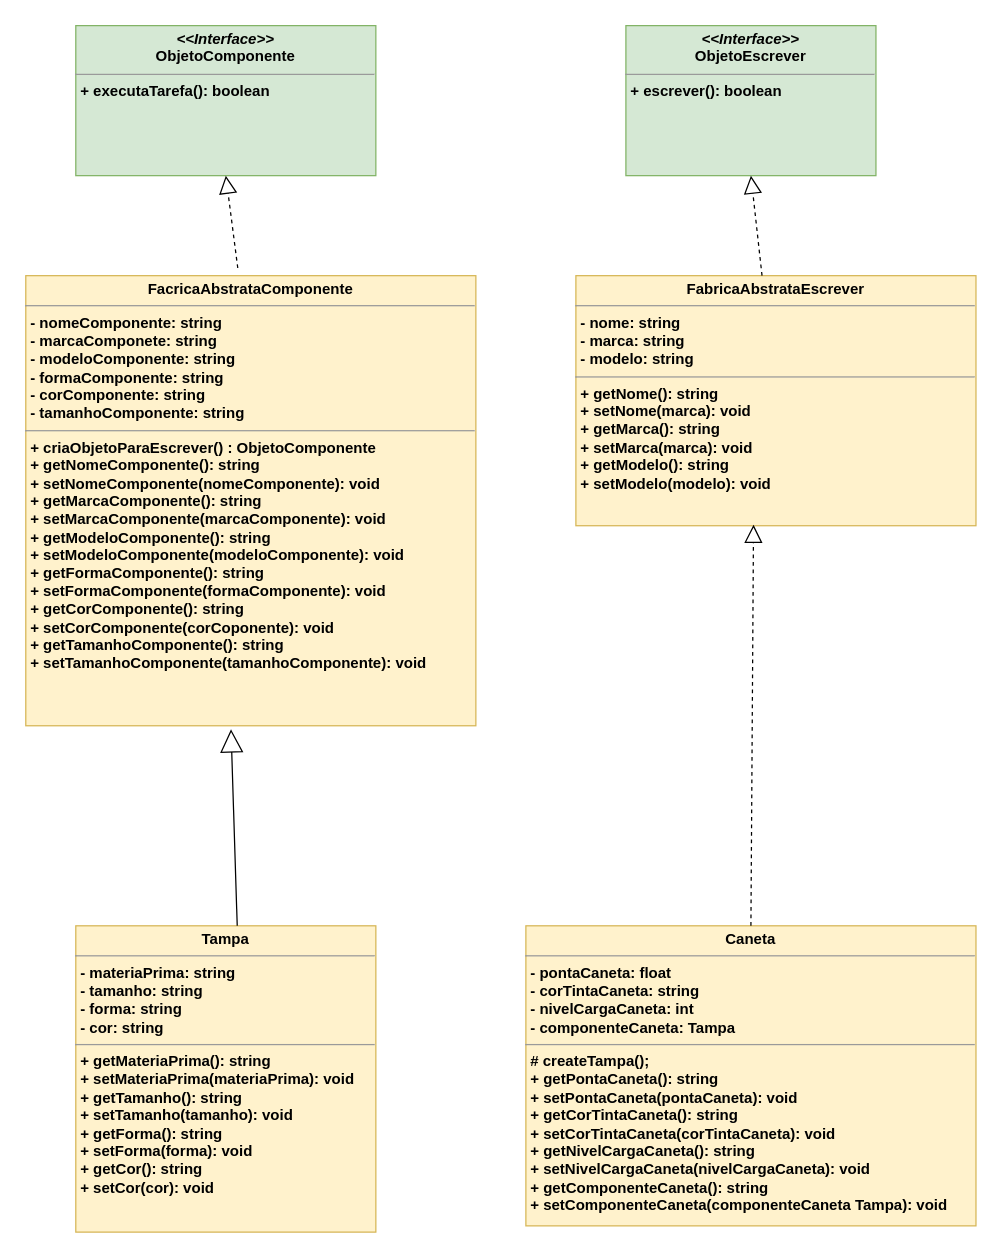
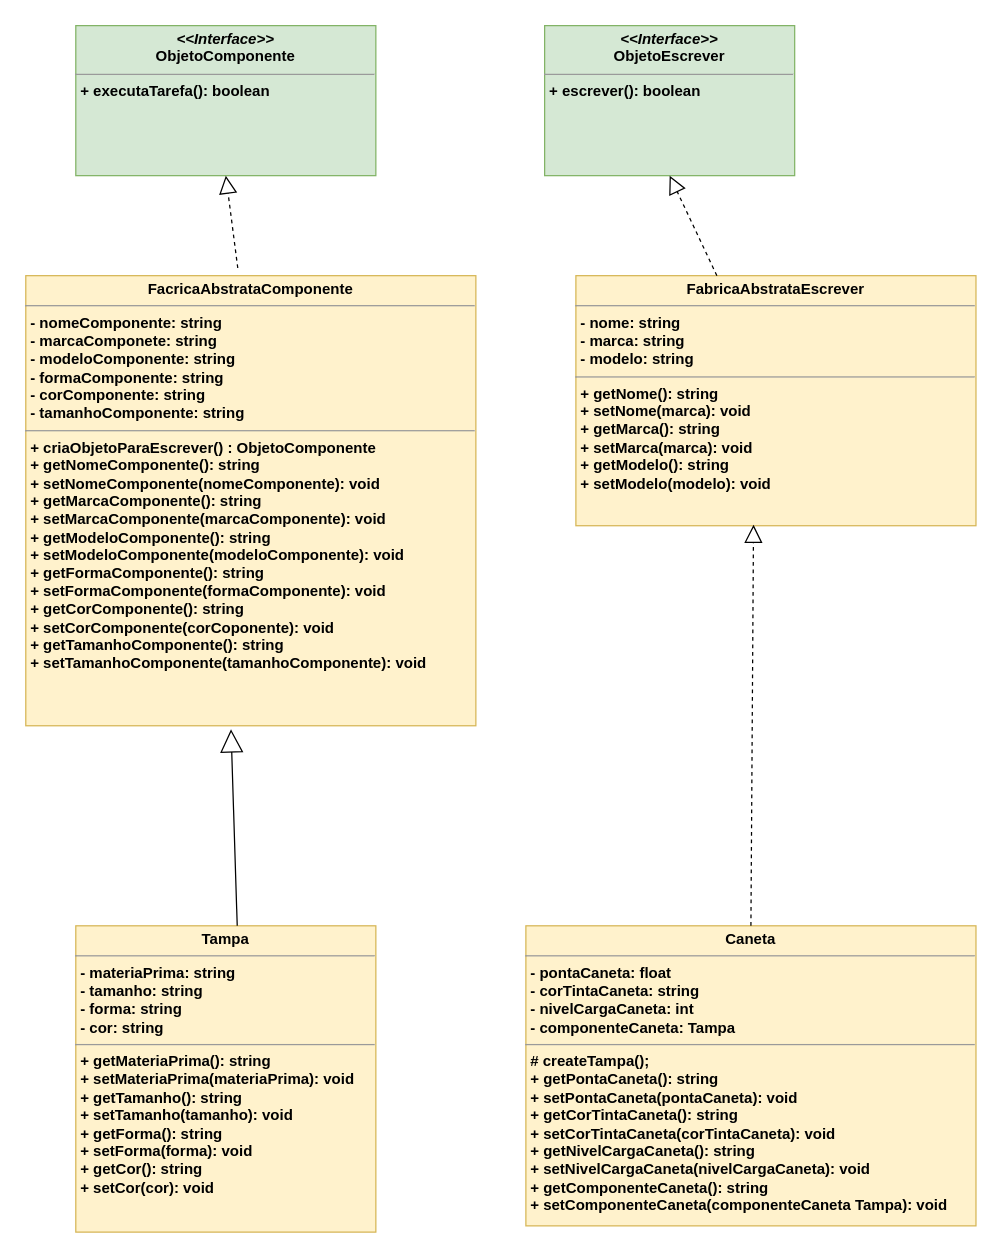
node "<<Interface>> ObjetoEscrever + escrever(): boolean": moved (751, 101) -> (669, 101)
